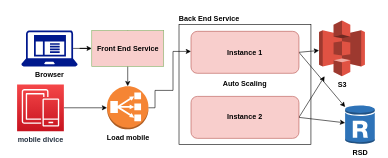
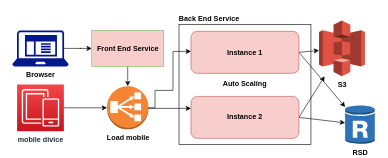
node "Browser": moved (50, 48) -> (41, 48)
edge "Load mobile" -> "Instance 2": added
